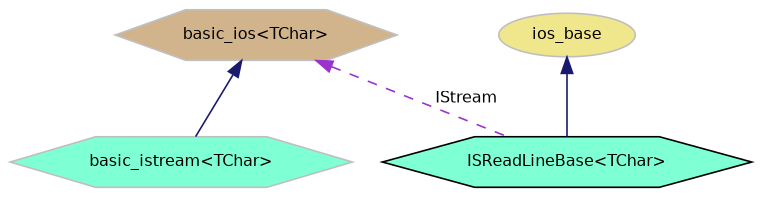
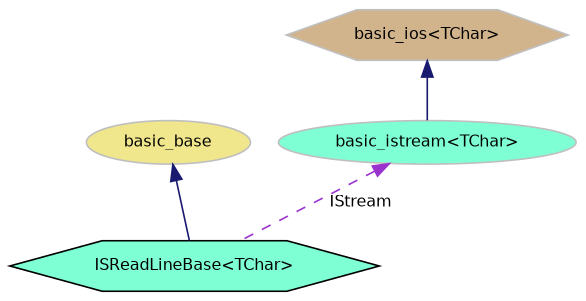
node "ios_base": label "ios_base" -> "basic_base"
edge "ISReadLineBase<TChar>" -> "basic_ios<TChar>": now "ISReadLineBase<TChar>" -> "basic_istream<TChar>"
node "basic_istream<TChar>": shape hexagon -> ellipse
